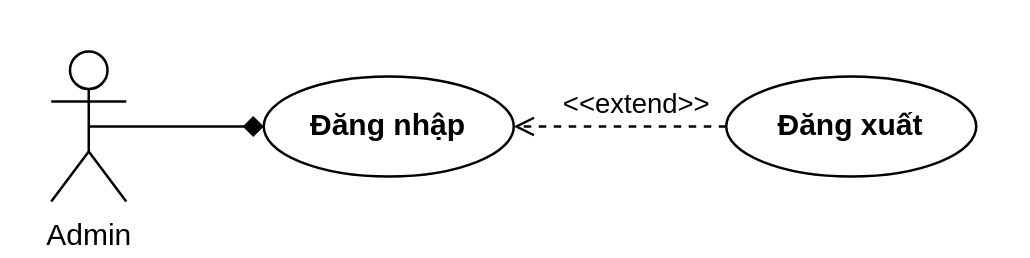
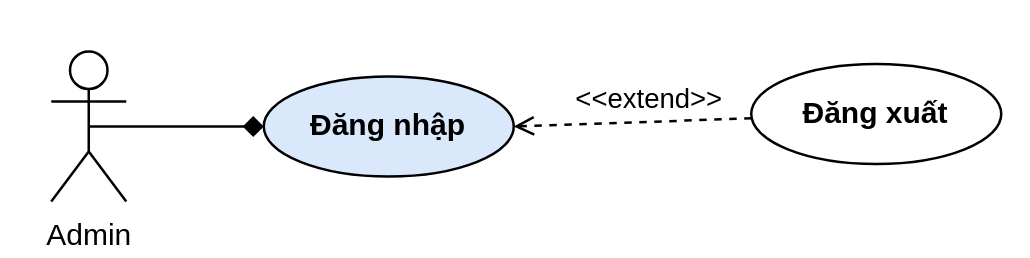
node "Đăng nhập": fillcolor #ffffff -> #dae8fc
node "Đăng xuất": moved (851, 126) -> (876, 114)
